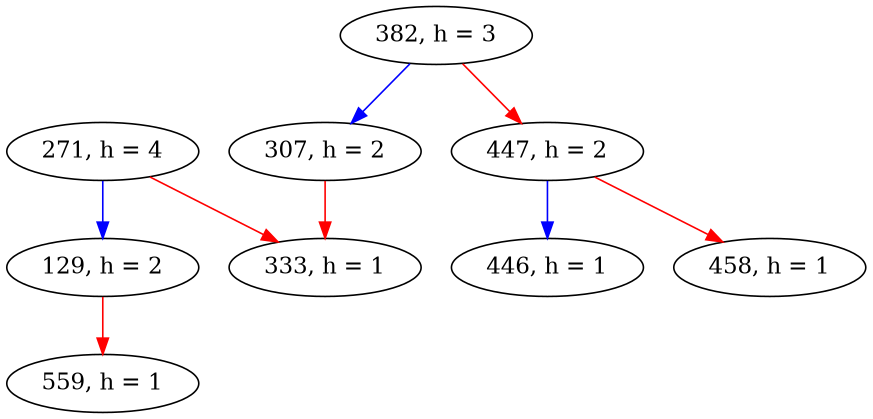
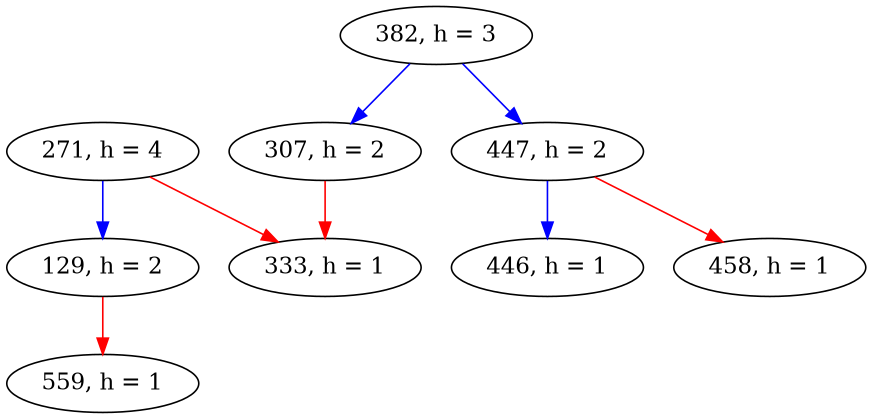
edge "382, h = 3" -> "447, h = 2": color red -> blue
